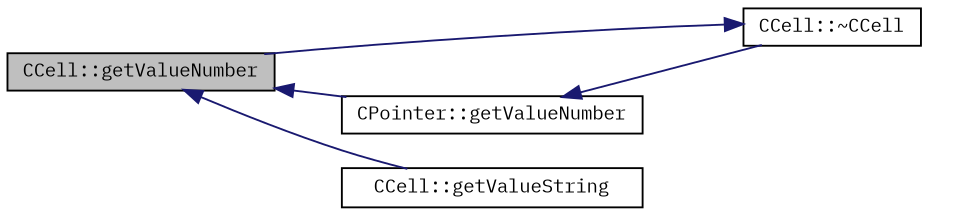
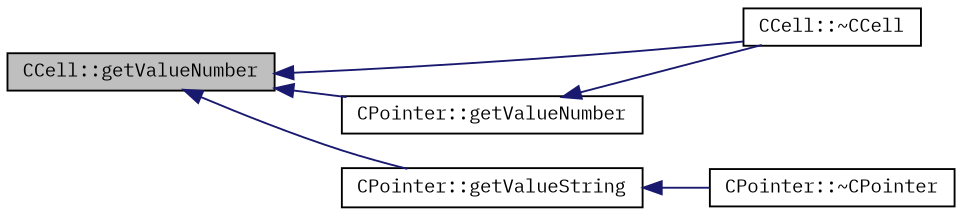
edge "CCell::getValueNumber" -> "CCell::~CCell": reversed
node "CCell::getValueString": label "CCell::getValueString" -> "CPointer::getValueString"
node "CPointer::~CPointer": added
